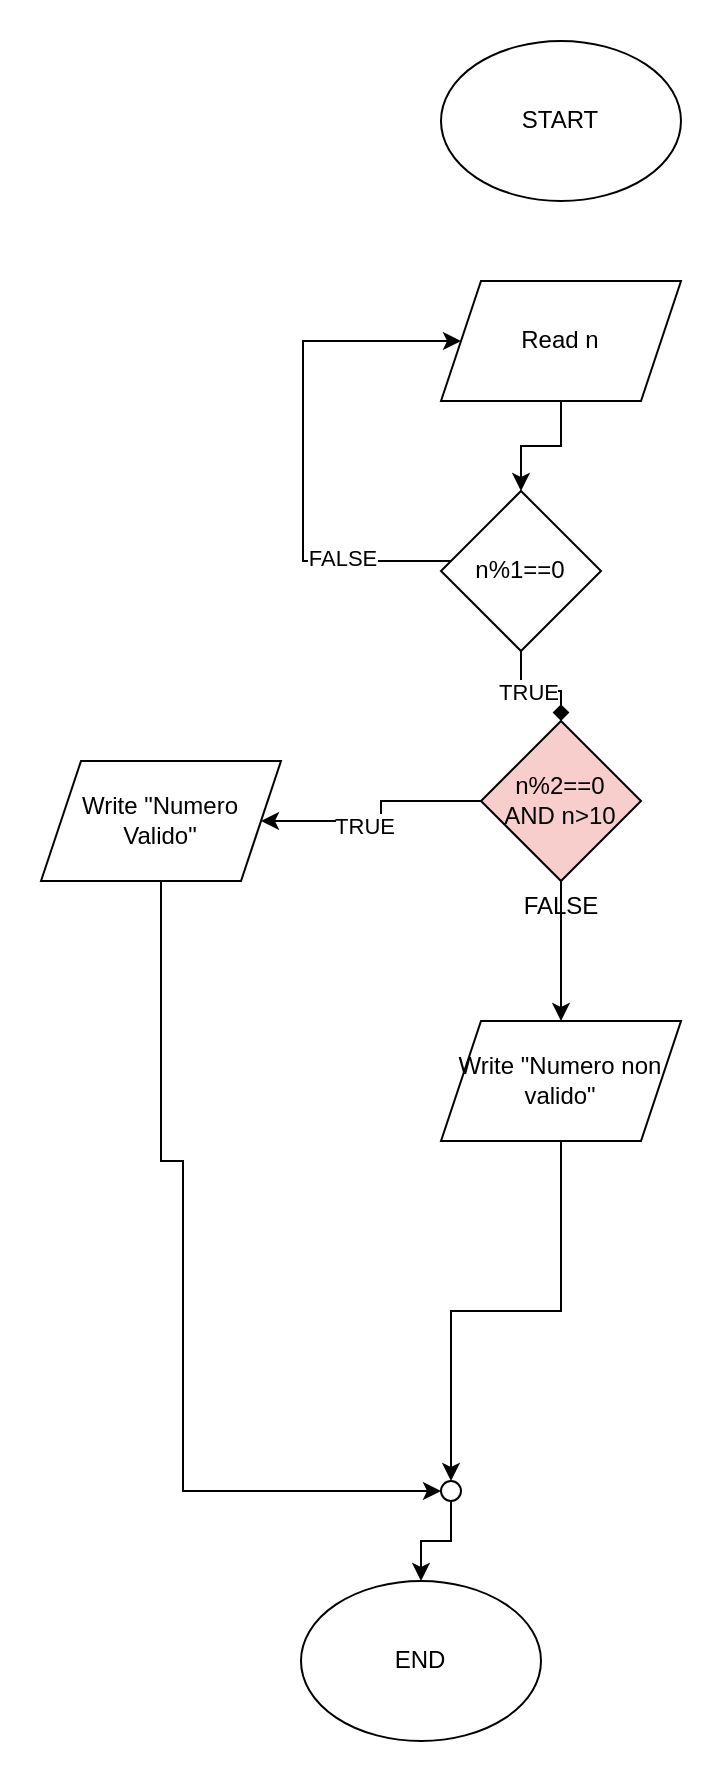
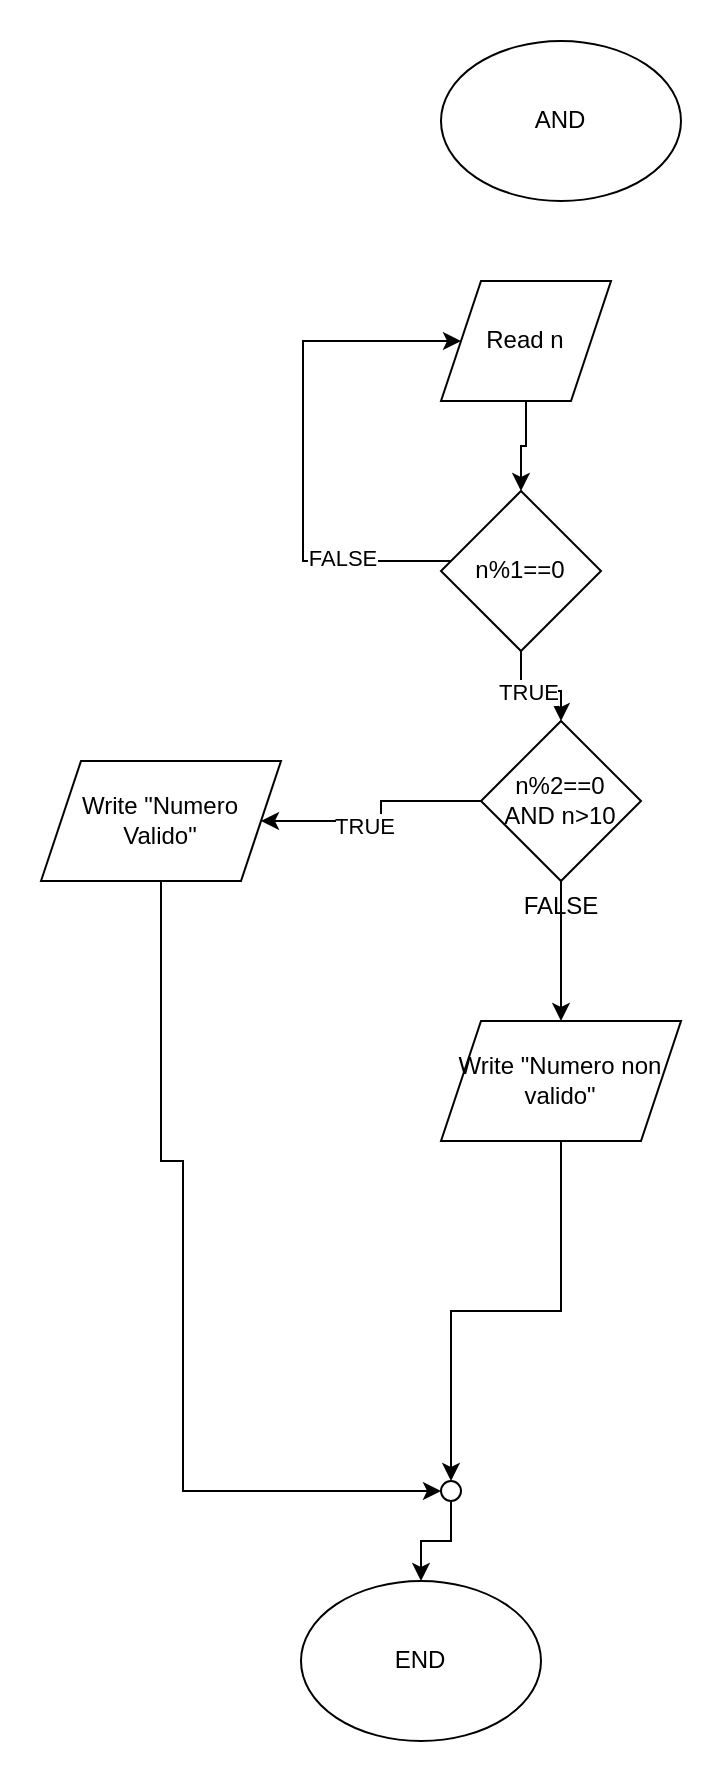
node "START": label "START" -> "AND"
node "Read n": size 240x120 -> 170x120
edge "n%1==0" -> "n%2==0 AND n>10": arrowhead diamond -> classic
node "n%2==0 AND n>10": fillcolor #f8cecc -> #ffffff
